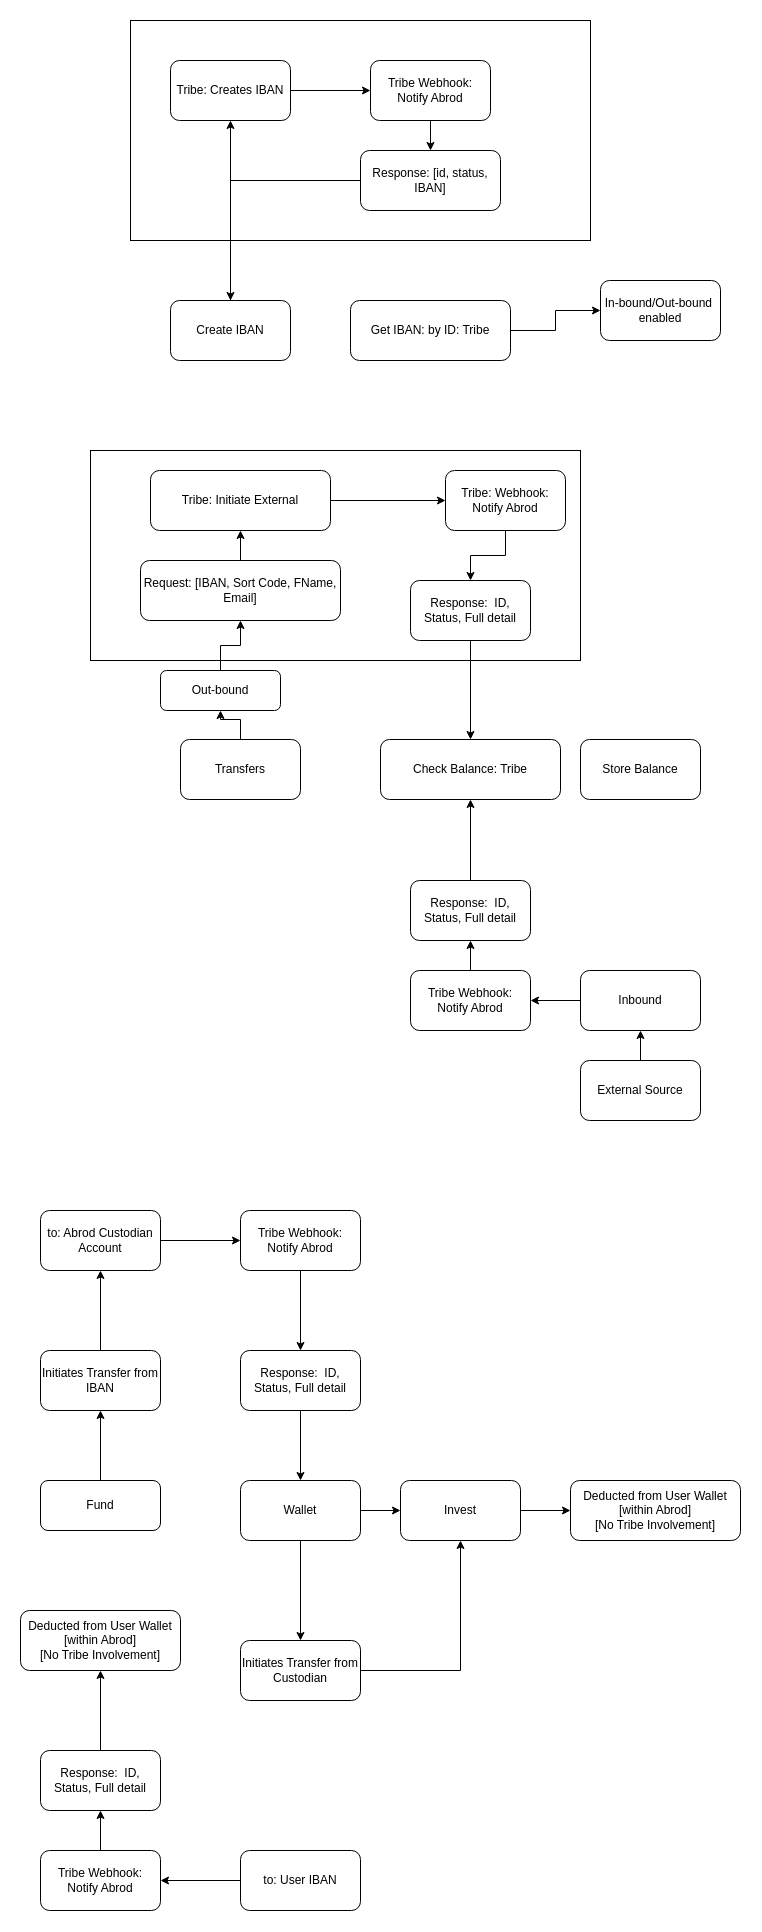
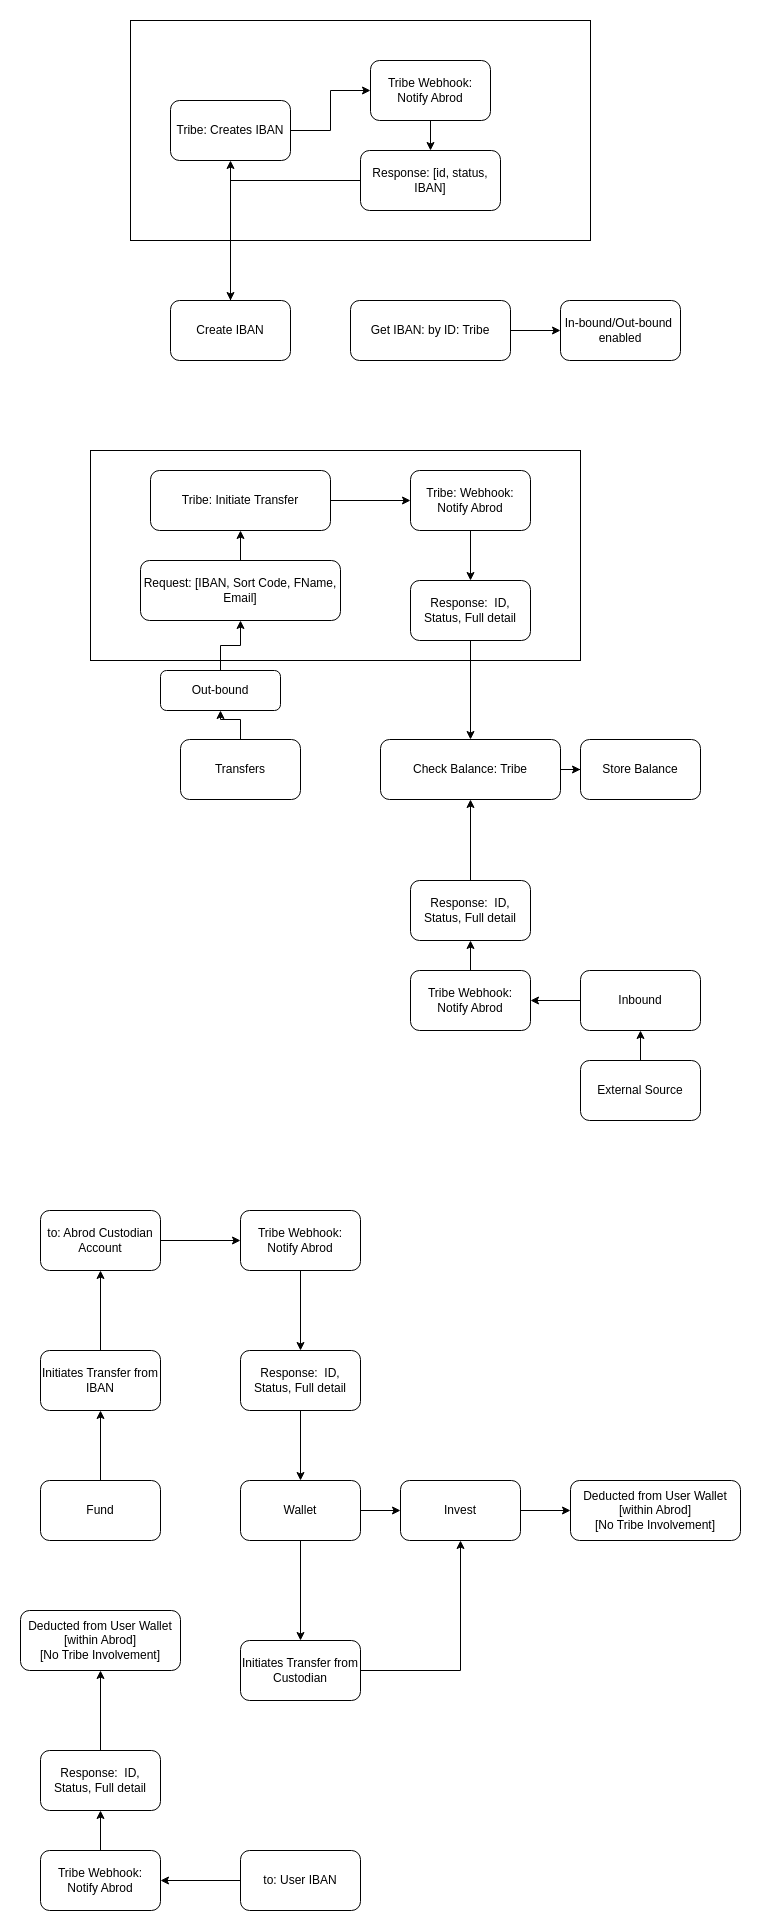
node "Tribe: Creates IBAN": moved (231, 91) -> (231, 131)
node "In-bound/Out-bound enabled": moved (661, 311) -> (621, 331)
node "Tribe: Initiate External": label "Tribe: Initiate External" -> "Tribe: Initiate Transfer"
node "Tribe: Webhook: Notify Abrod": moved (506, 501) -> (471, 501)
edge "Check Balance: Tribe" -> "Store Balance": added
node "Fund": size 120x50 -> 120x60
